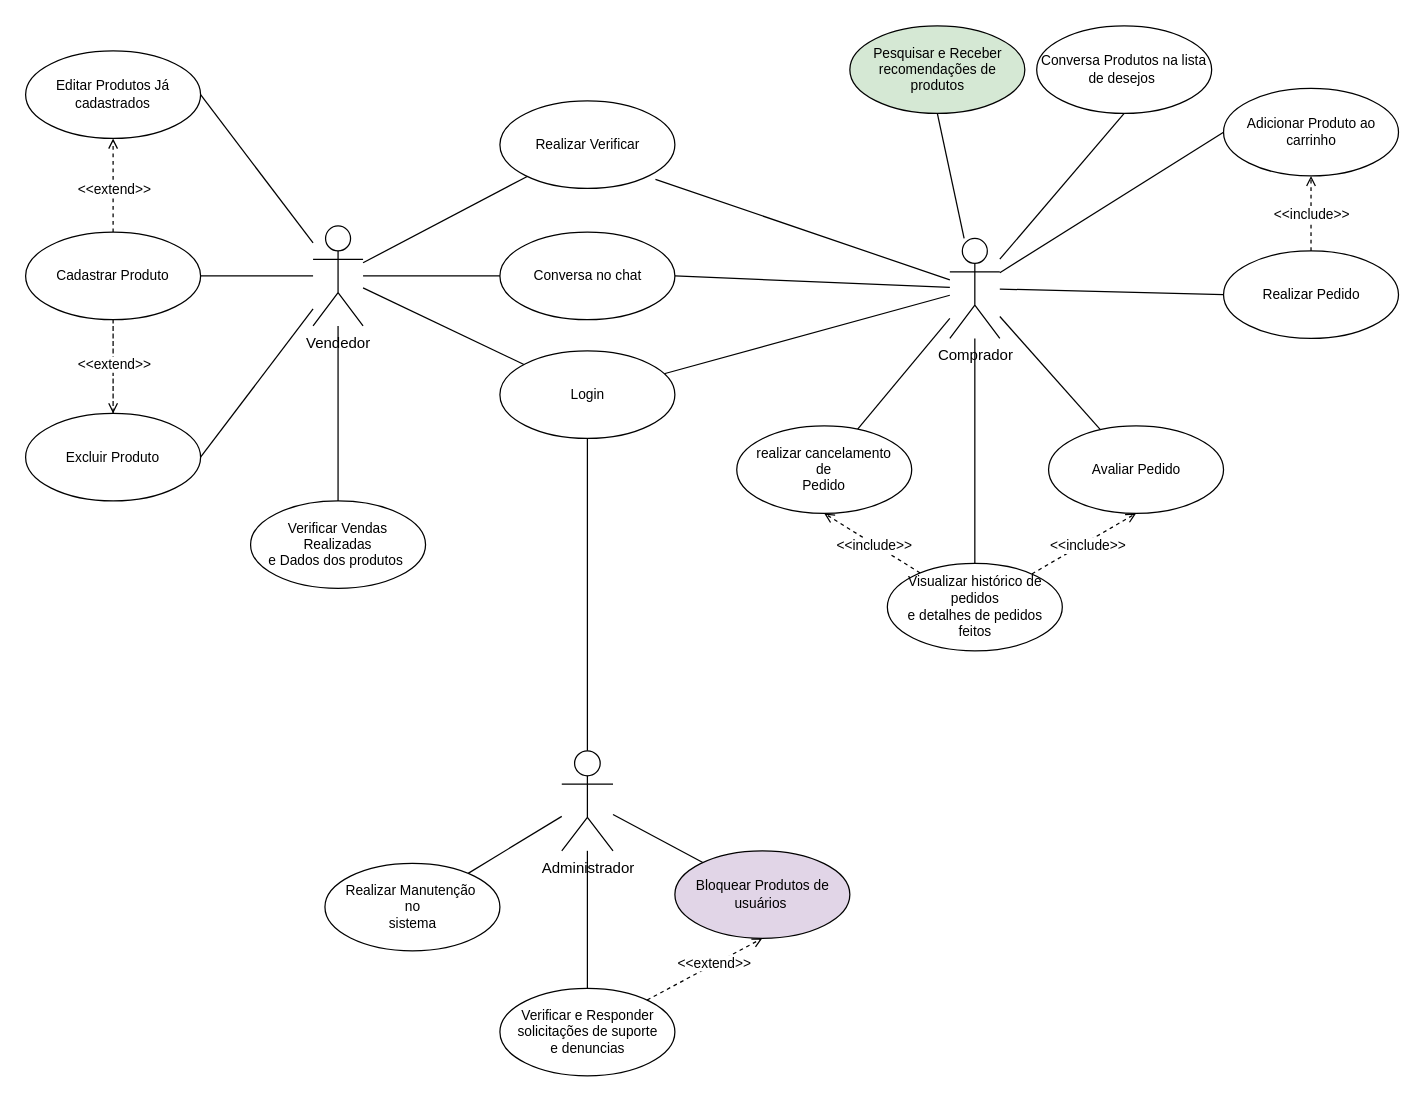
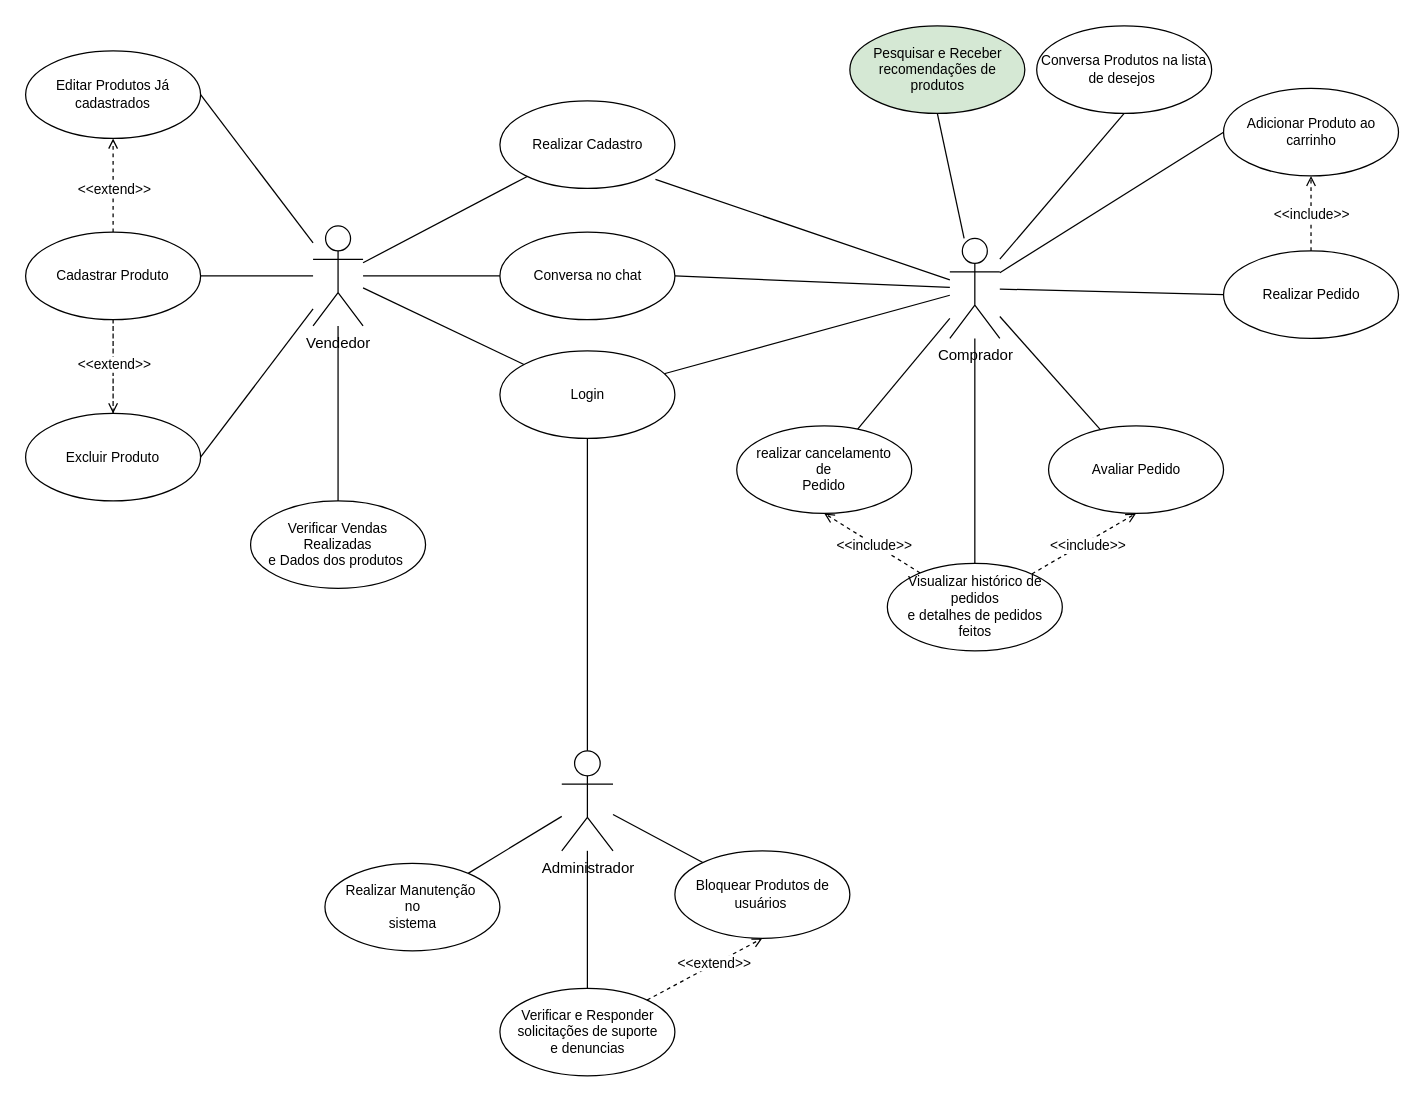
node "Realizar Verificar": label "Realizar Verificar" -> "Realizar Cadastro"
node "Bloquear Produtos de usuários": fillcolor #e1d5e7 -> #ffffff
